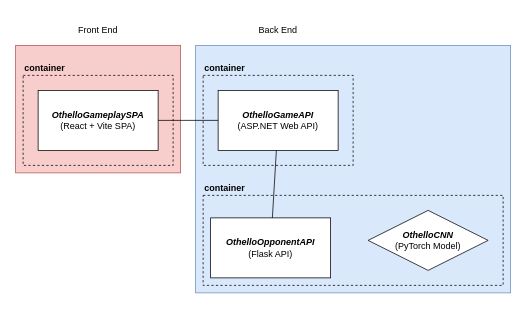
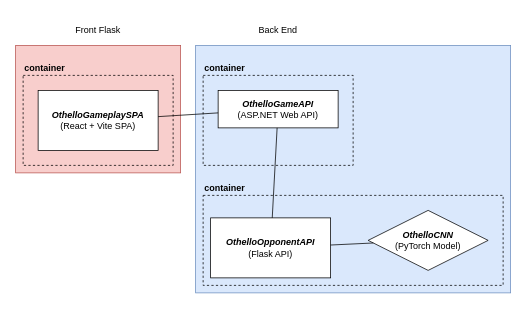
node "Front End": label "Front End" -> "Front Flask"
node "OthelloGameAPI (ASP.NET Web API)": size 120x60 -> 120x38
edge "OthelloCNN (PyTorch Model)" -- "OthelloOpponentAPI (Flask API)": added
